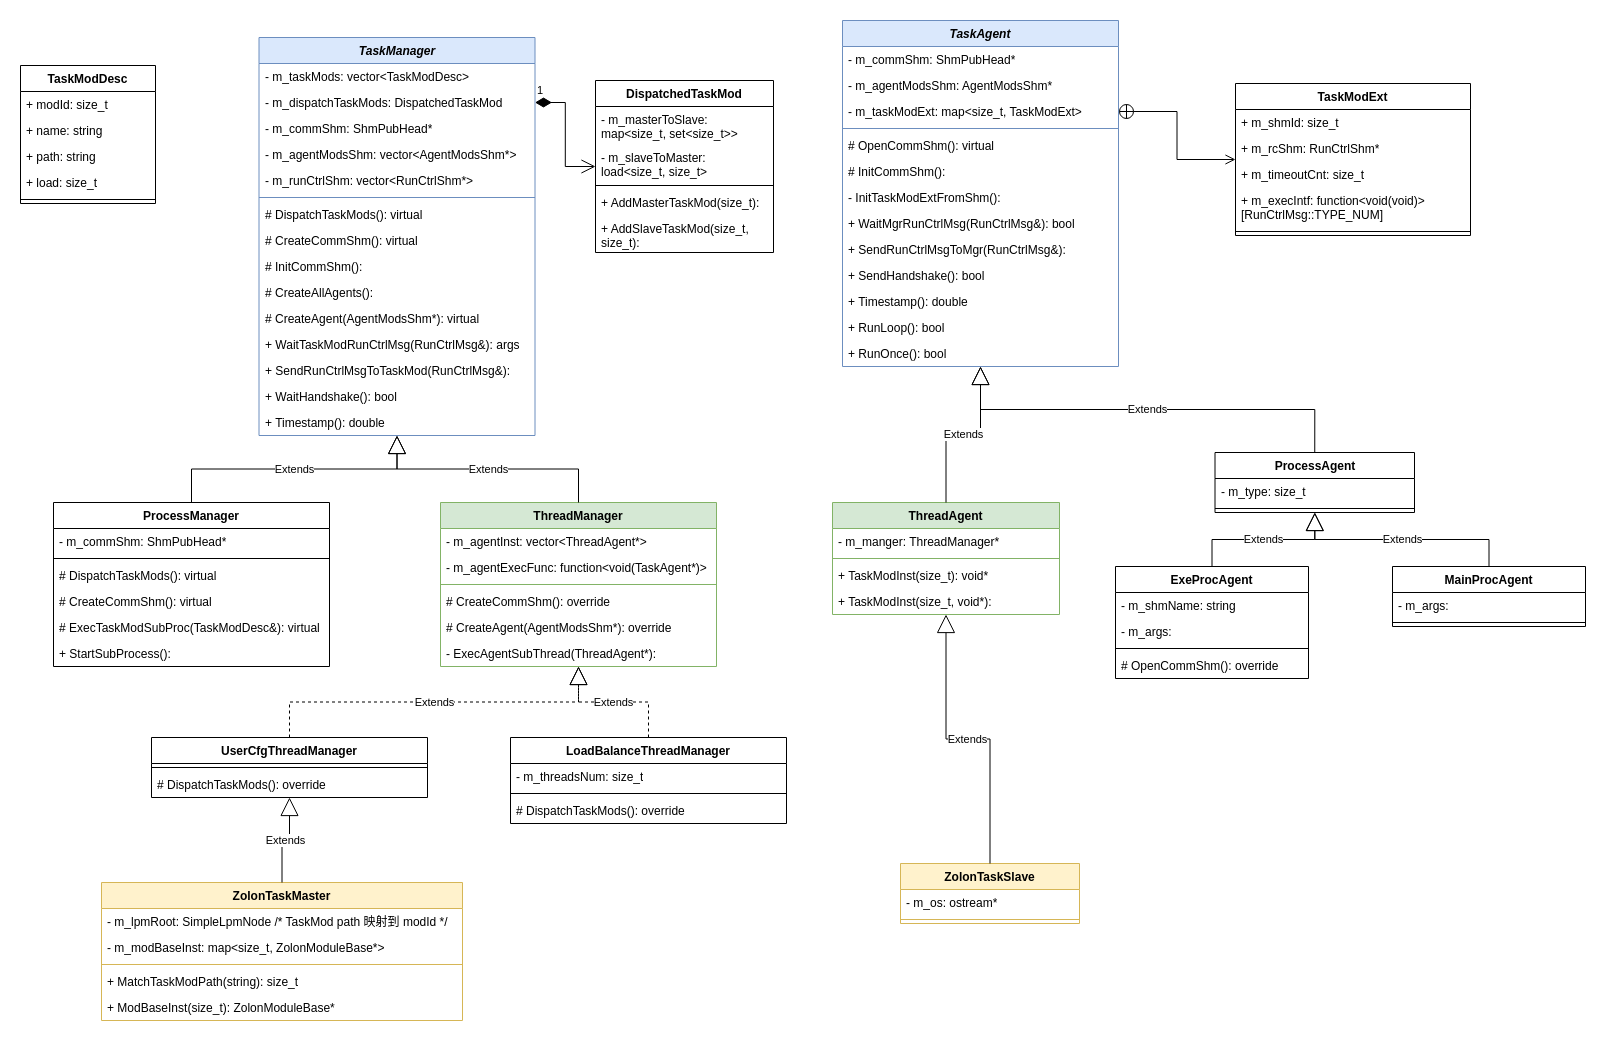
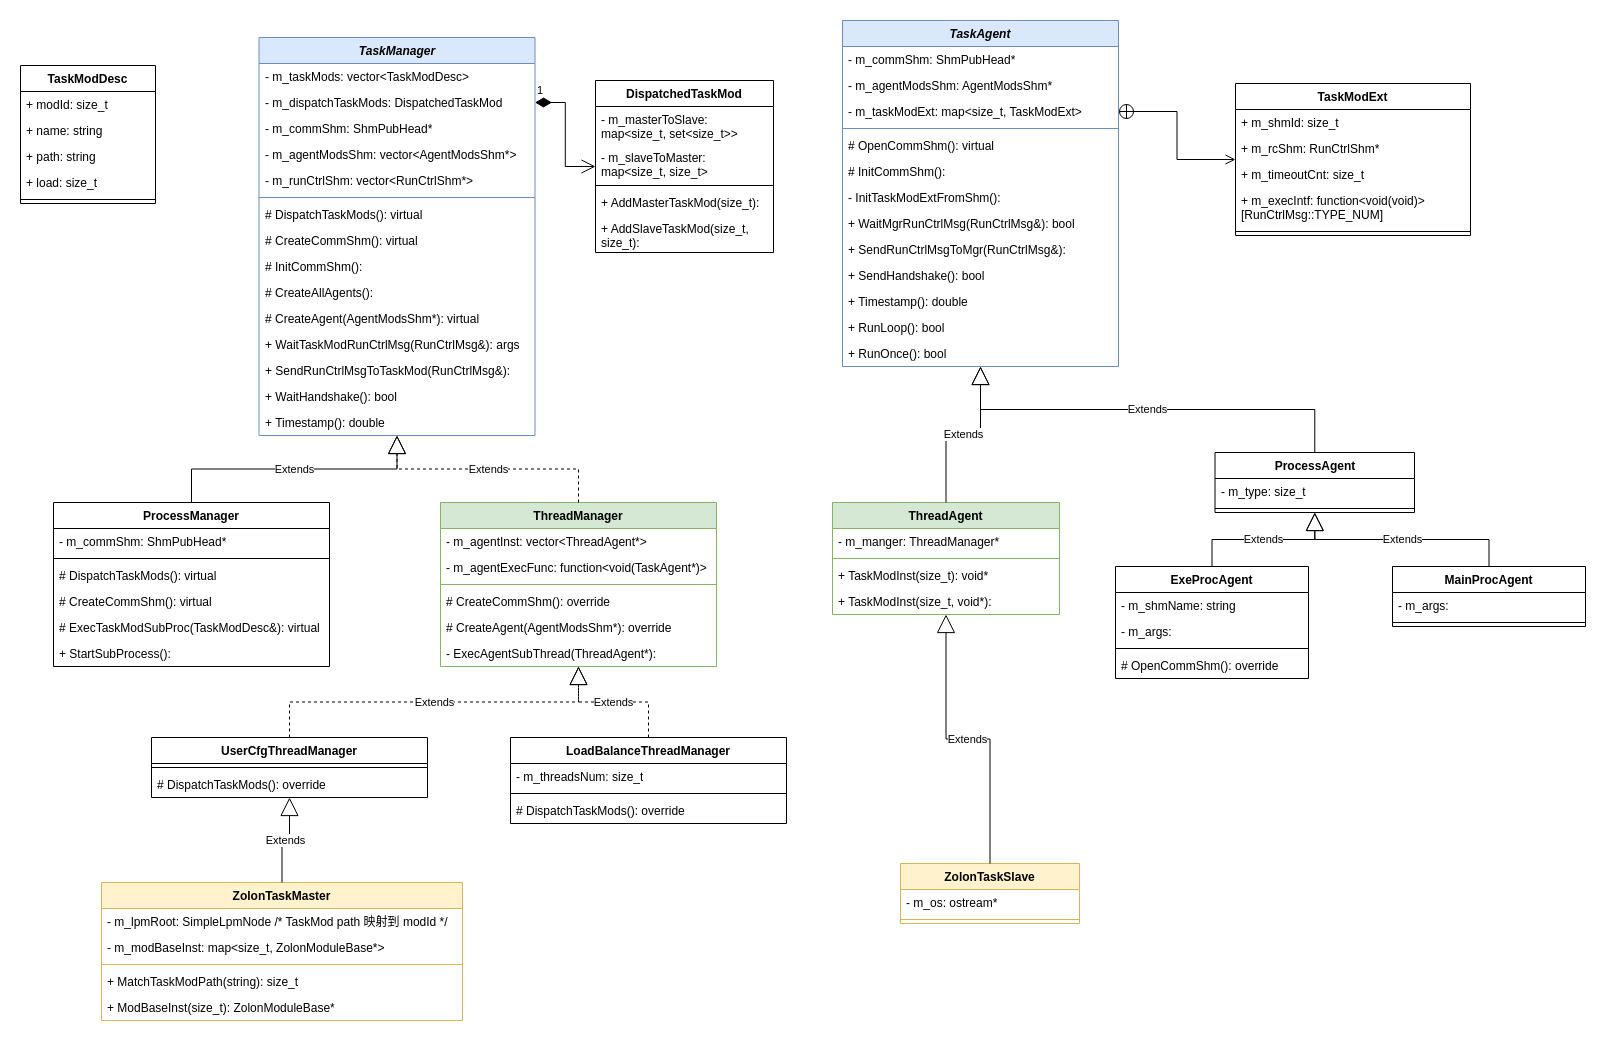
node "- m_slaveToMaster: load<size_t, size_t>": label "- m_slaveToMaster: load<size_t, size_t>" -> "- m_slaveToMaster: map<size_t, size_t>"
edge "ThreadManager" -> "TaskManager": style solid -> dashed
